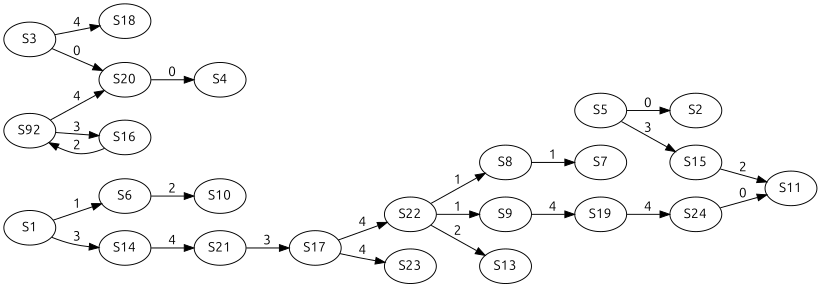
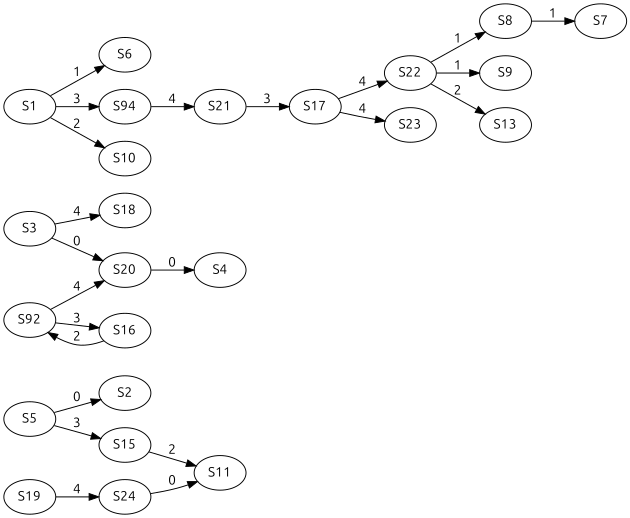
edge "S6" -> "S10": now "S1" -> "S10"
edge "S9" -> "S19": removed, label "4"
node "S14": label "S14" -> "S94"
